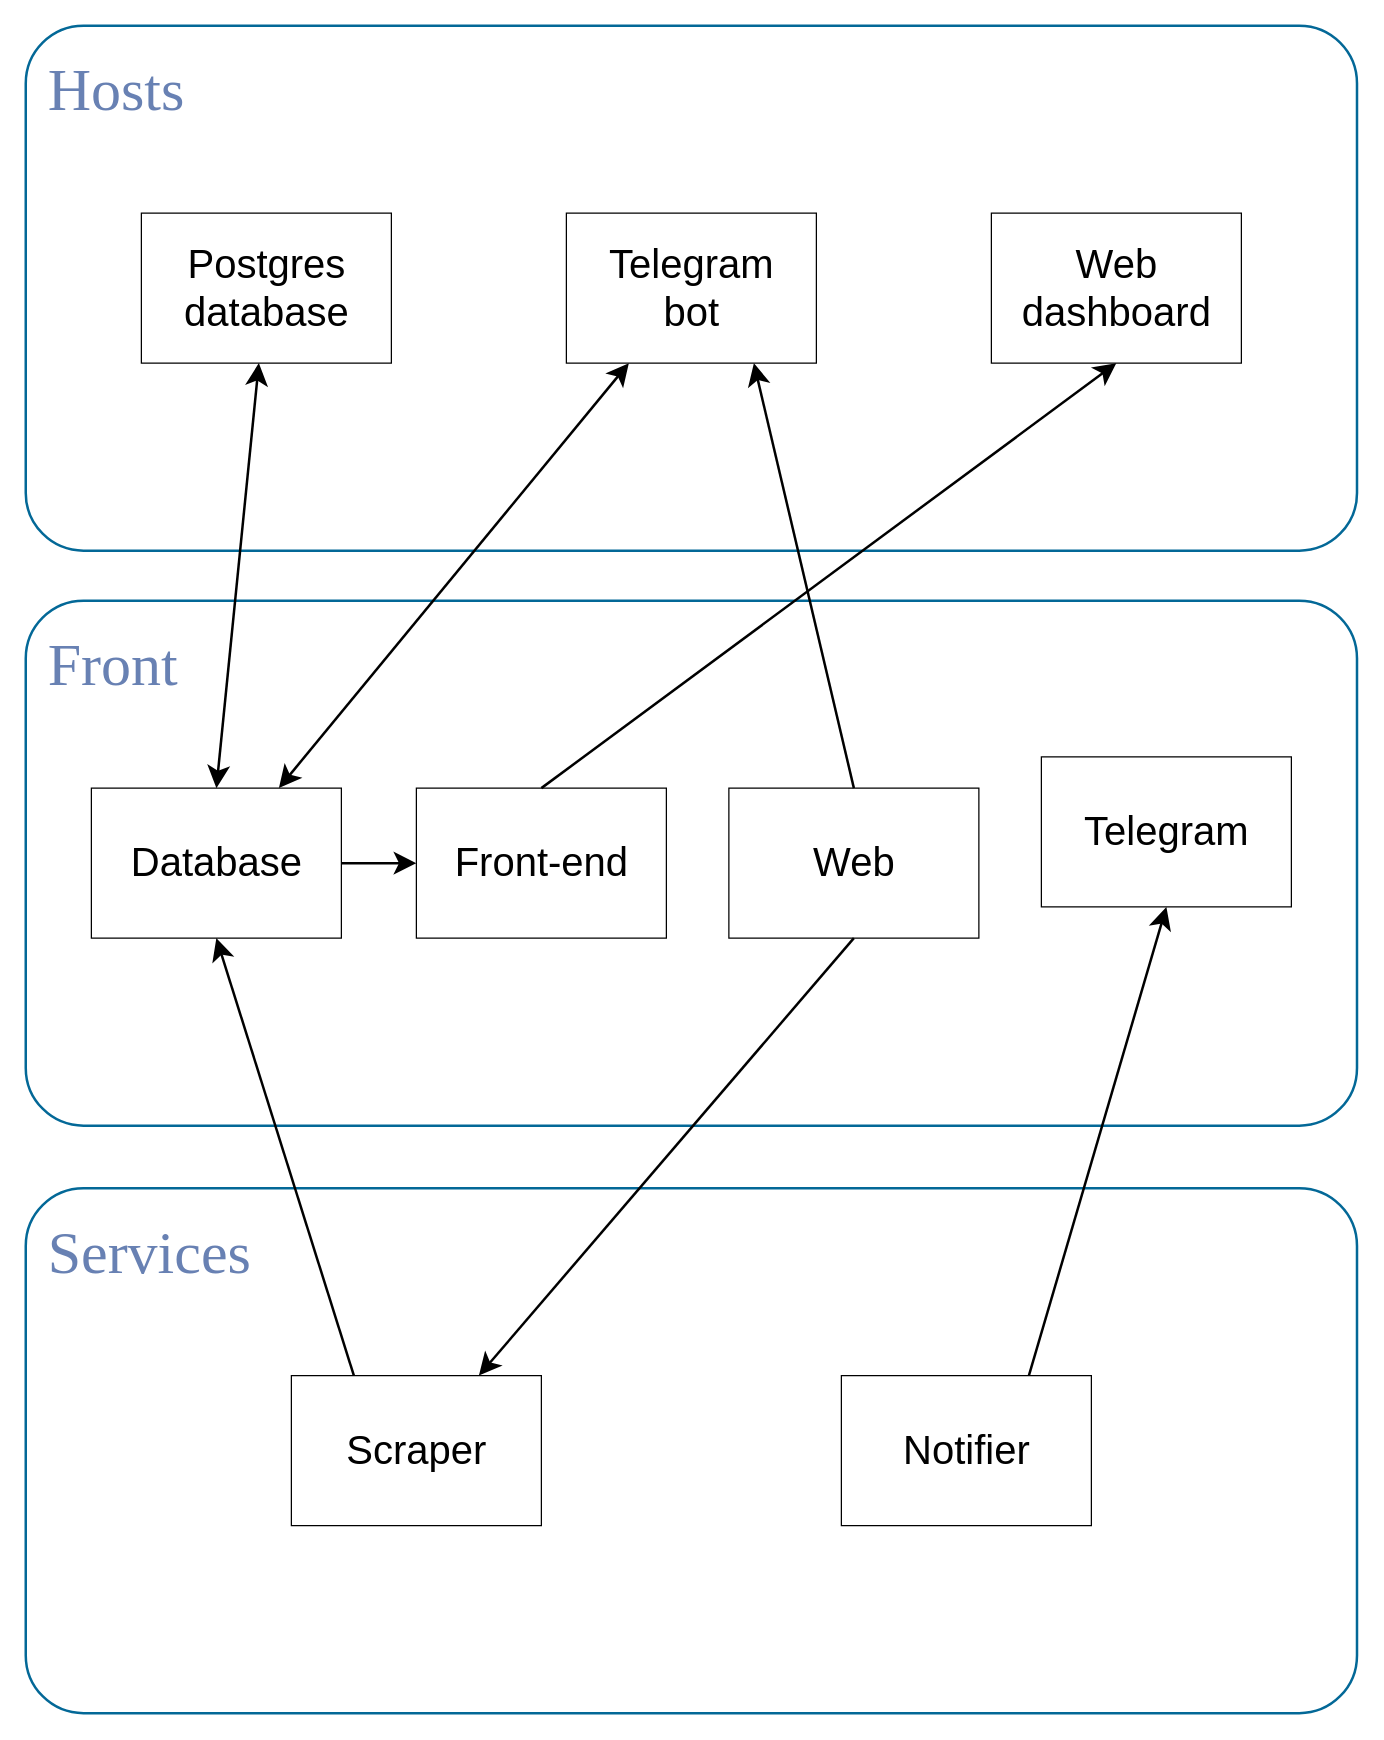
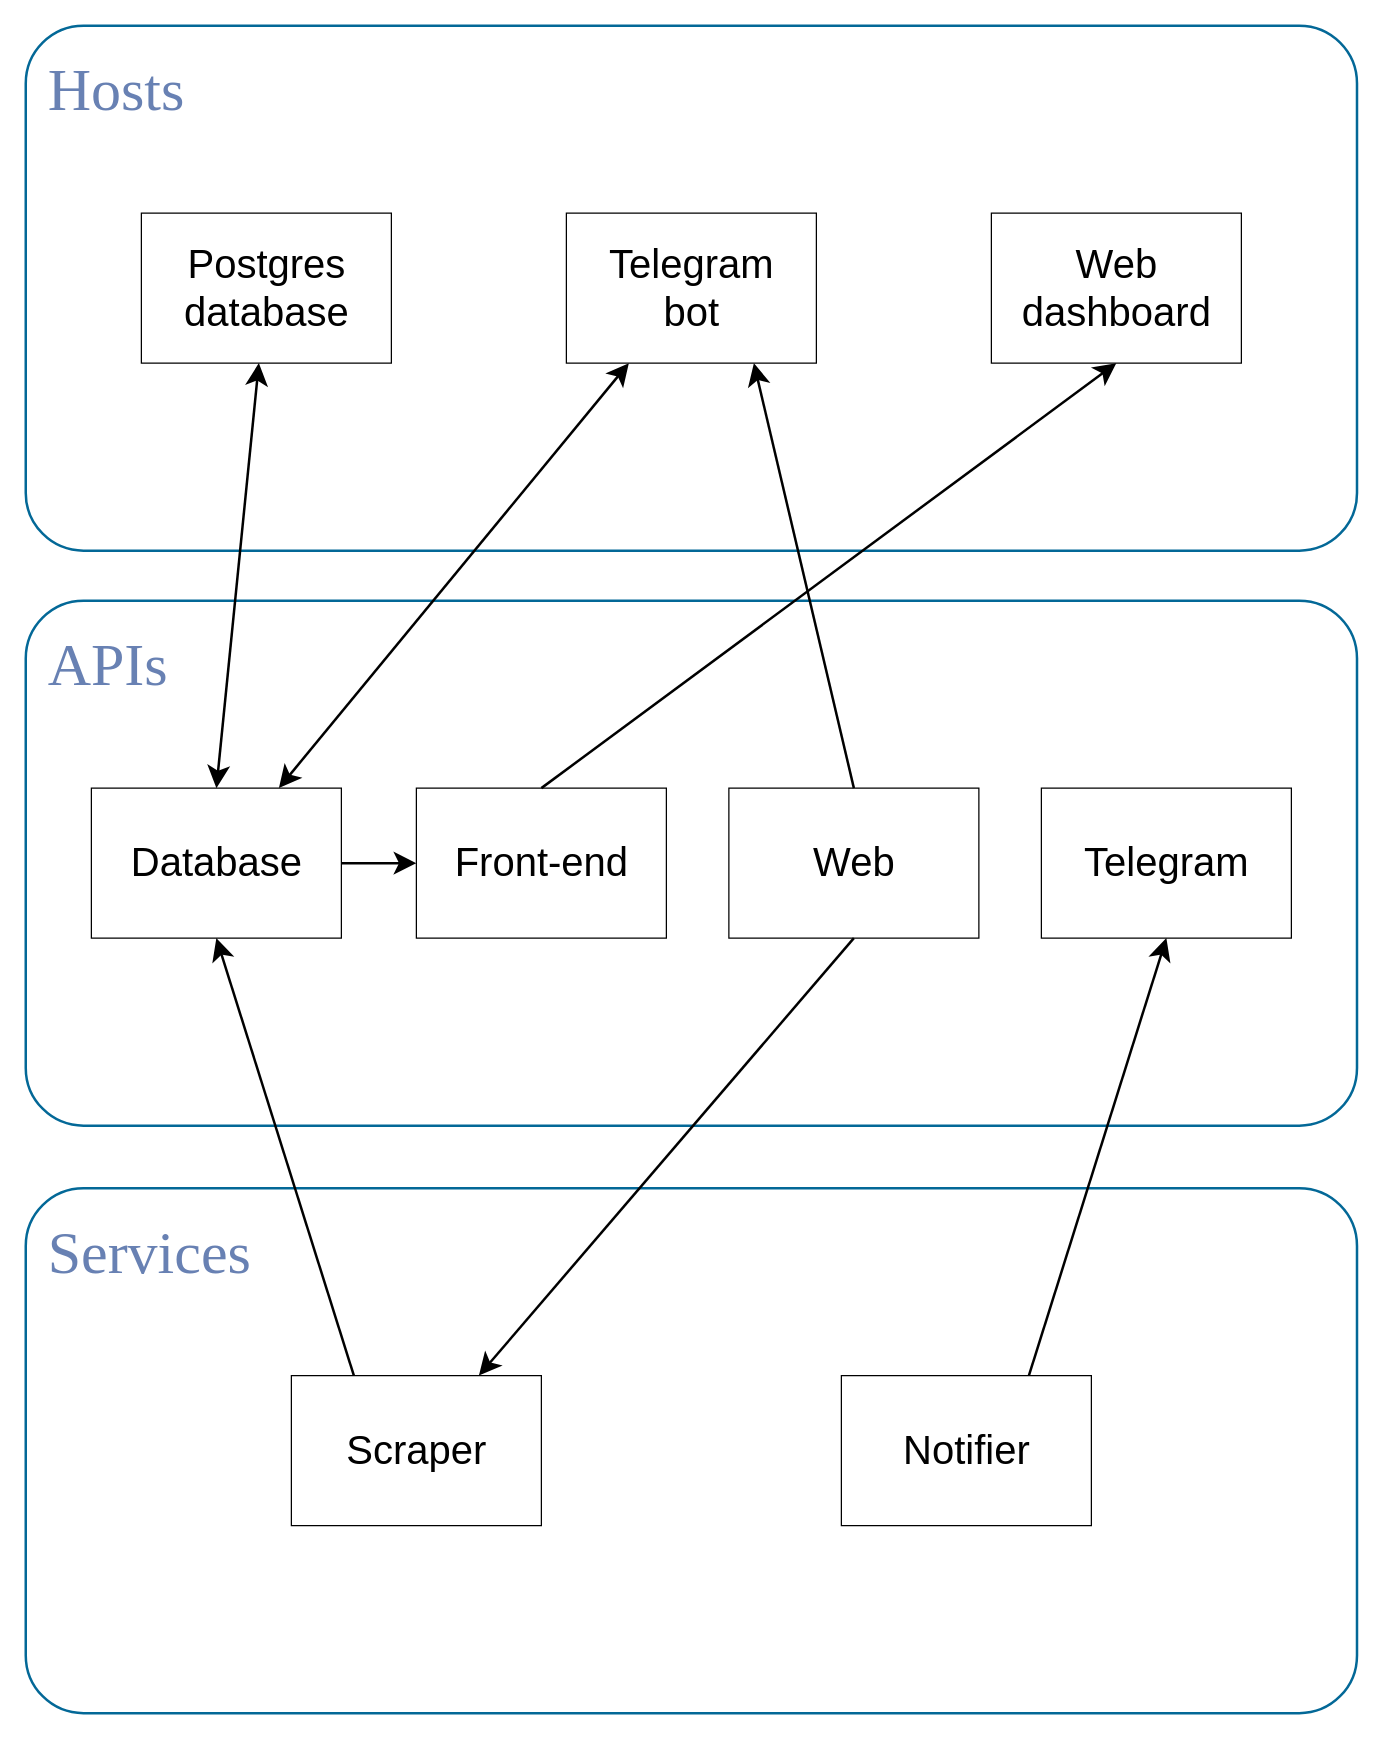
node "Front": label "Front" -> "APIs"
node "Telegram": moved (1166, 832) -> (1166, 863)
